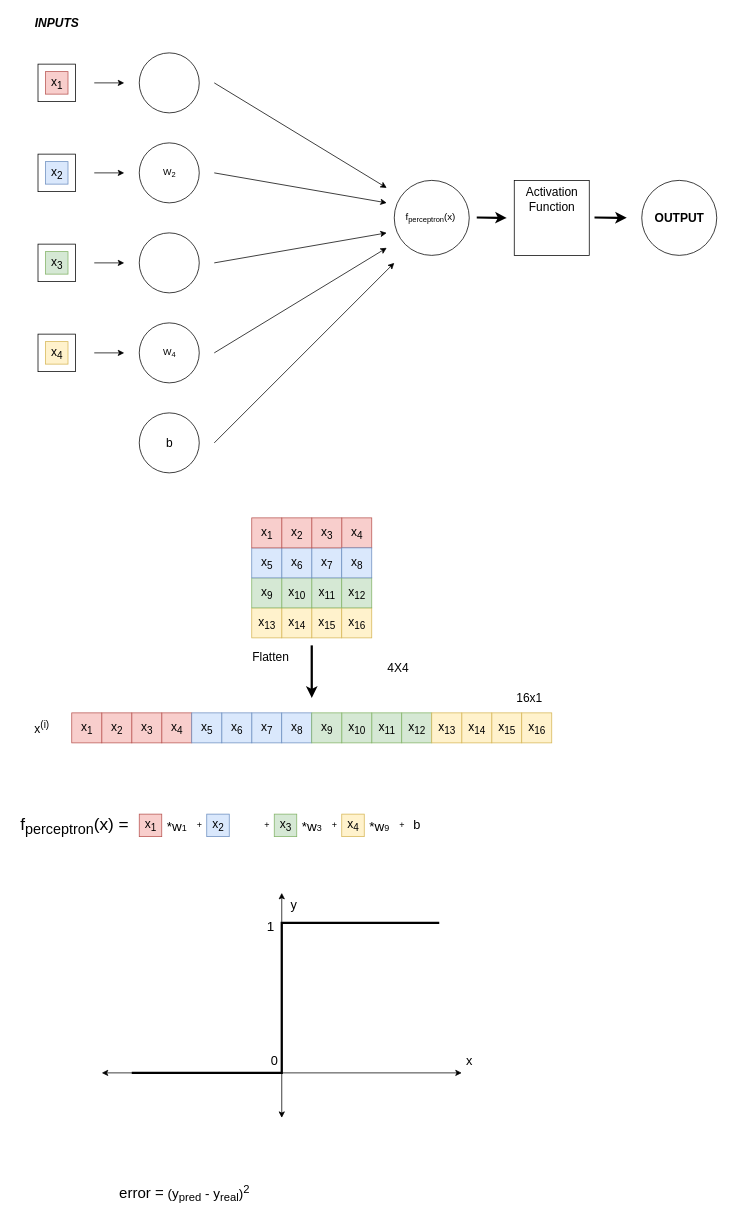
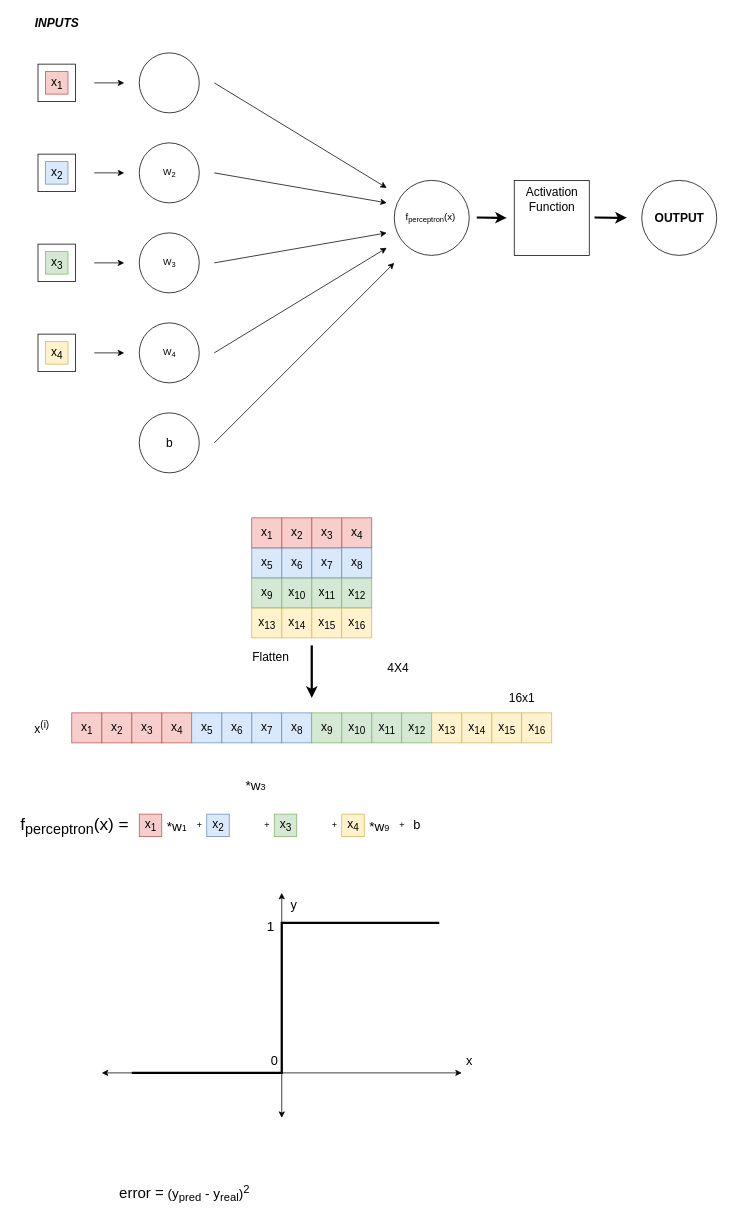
node "W3": added
node "16x1": moved (529, 698) -> (522, 698)
node "*w3": moved (312, 825) -> (255, 784)
